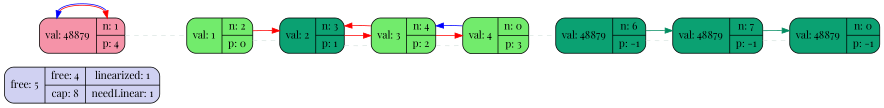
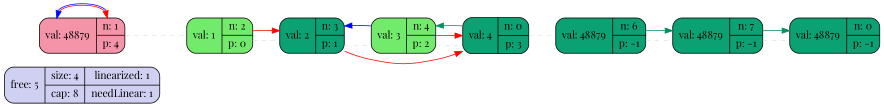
edge "val: 3" -> "val: 2": color red -> blue
edge "val: 4" -> "val: 3": color blue -> #038c61
edge "val: 2" -> "val: 3": now "val: 2" -> "val: 4"
node "val: 4": fillcolor #72eb6c -> #0ba172
node "free: 5": text "free: 4" -> "size: 4"
